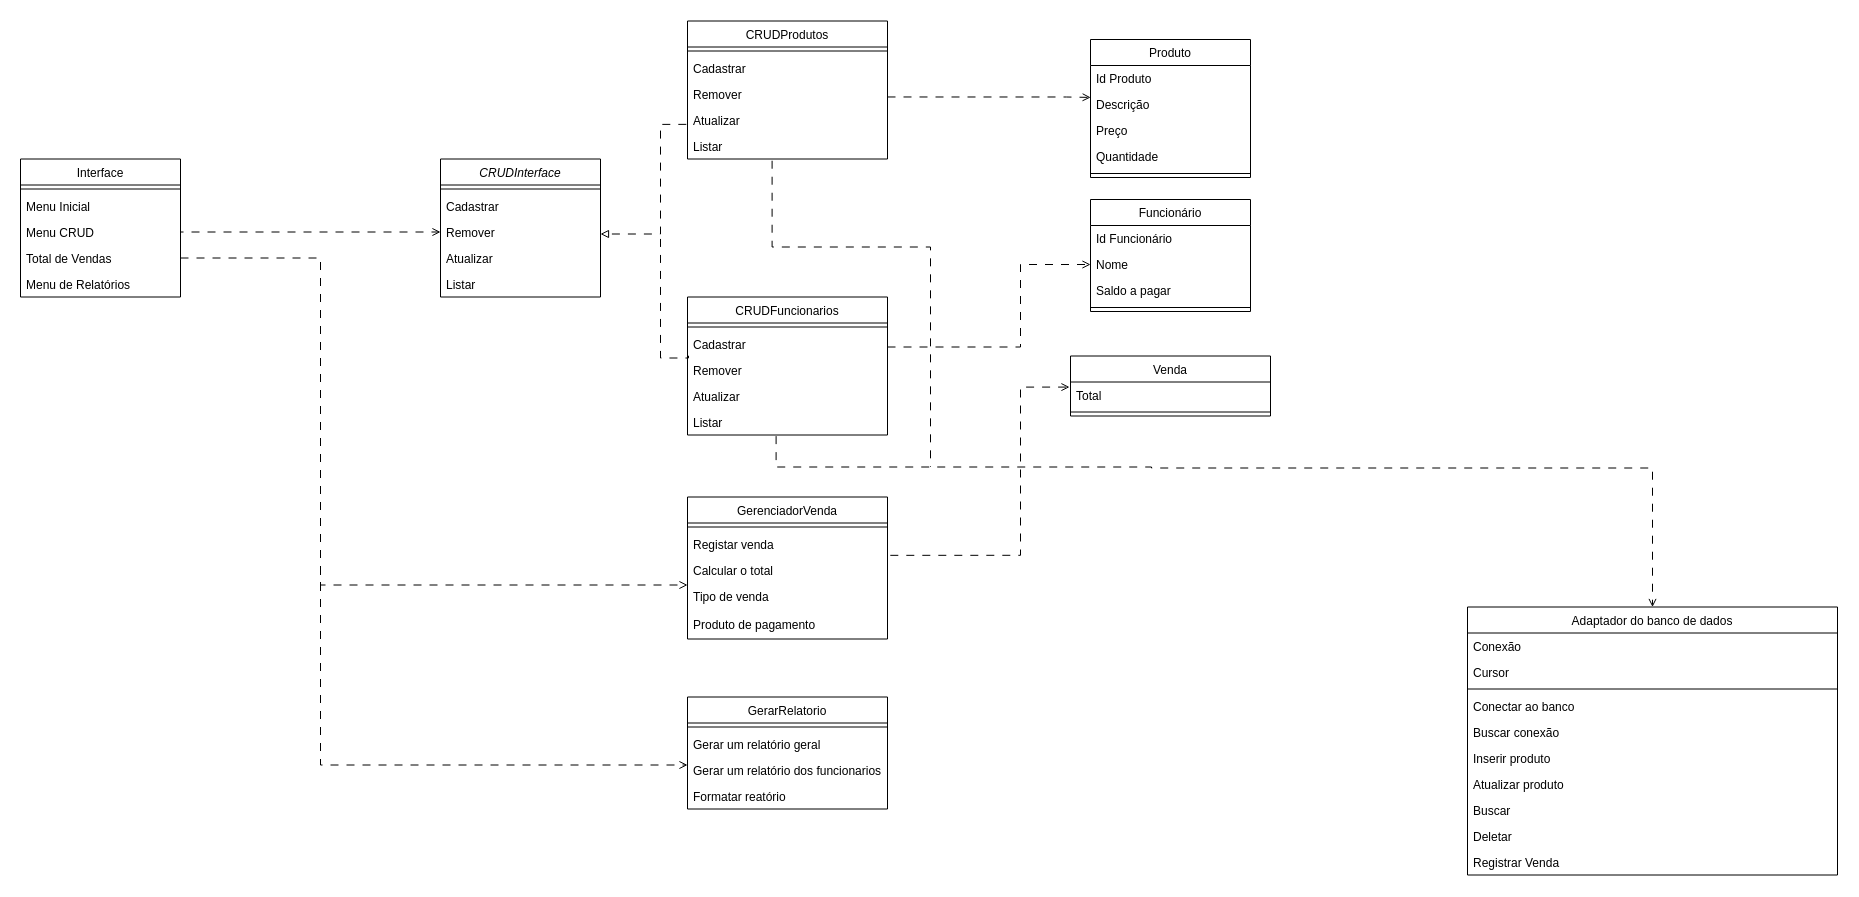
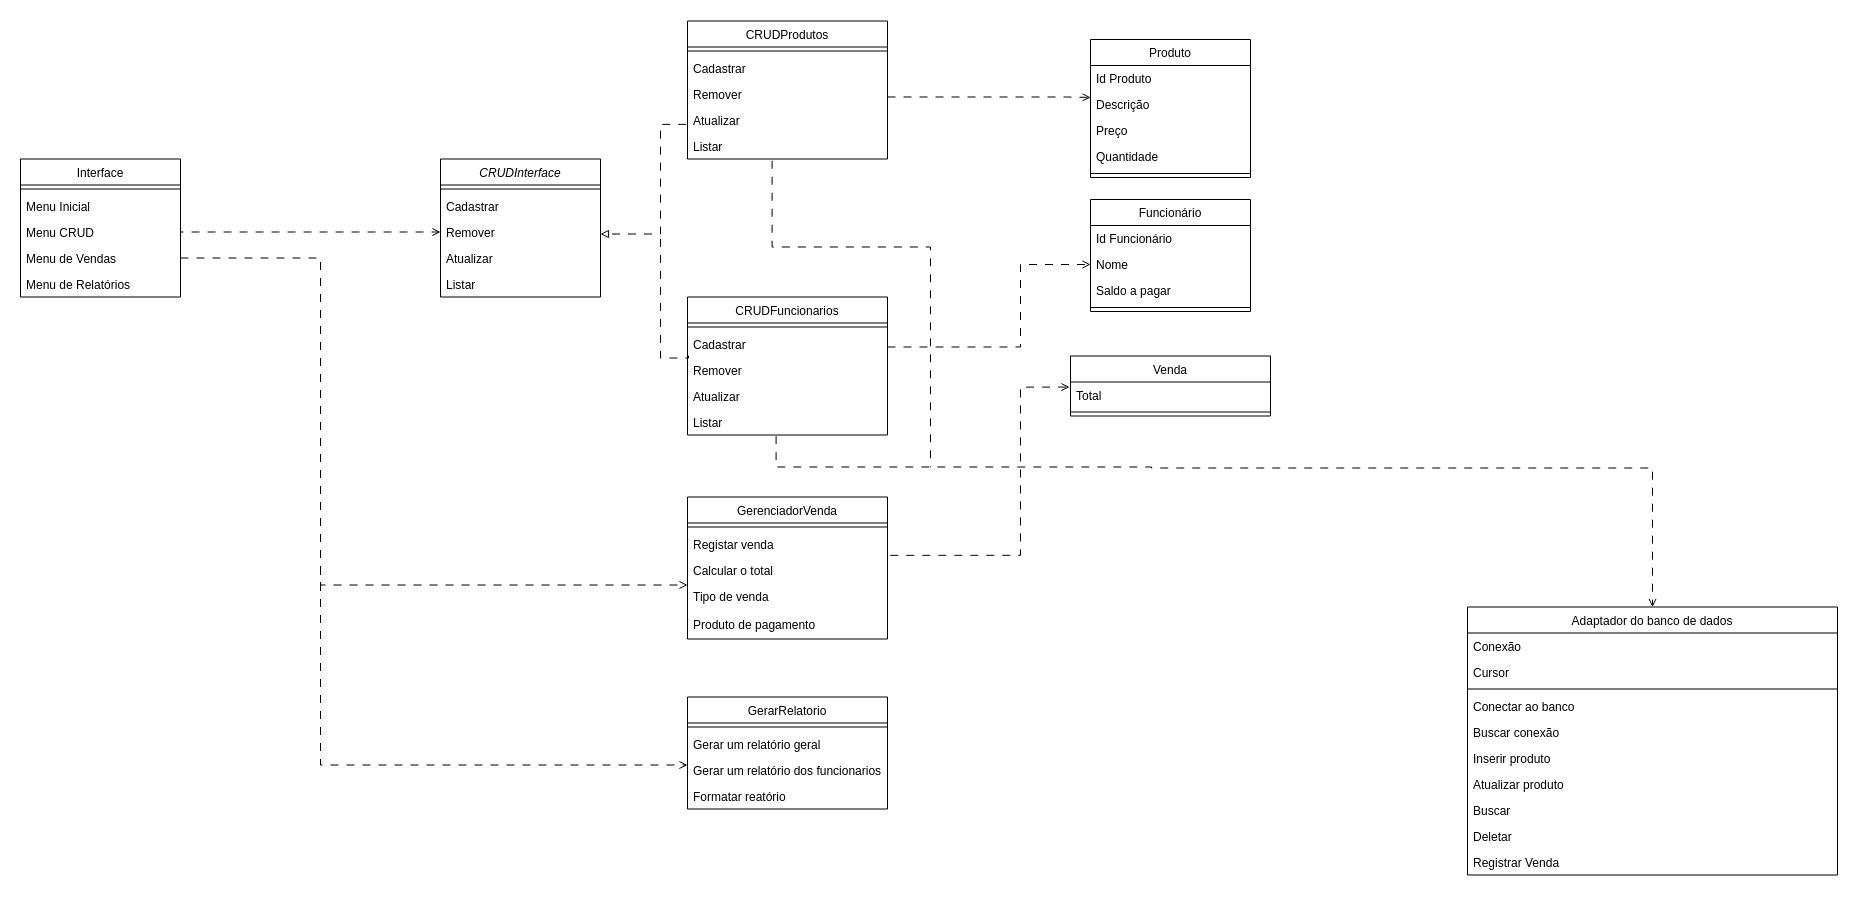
node "Total de Vendas": label "Total de Vendas" -> "Menu de Vendas"
